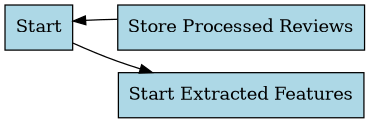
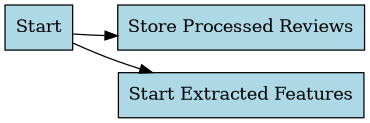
edge "Store Processed Reviews" -> "Start": reversed
